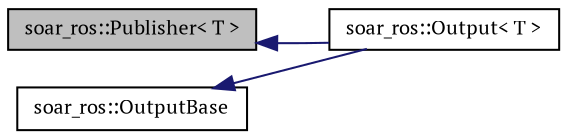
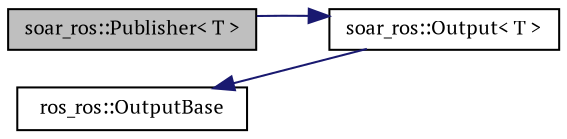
edge "soar_ros::Output< T >" -> "soar_ros::Publisher< T >": reversed
node "soar_ros::OutputBase": label "soar_ros::OutputBase" -> "ros_ros::OutputBase"
